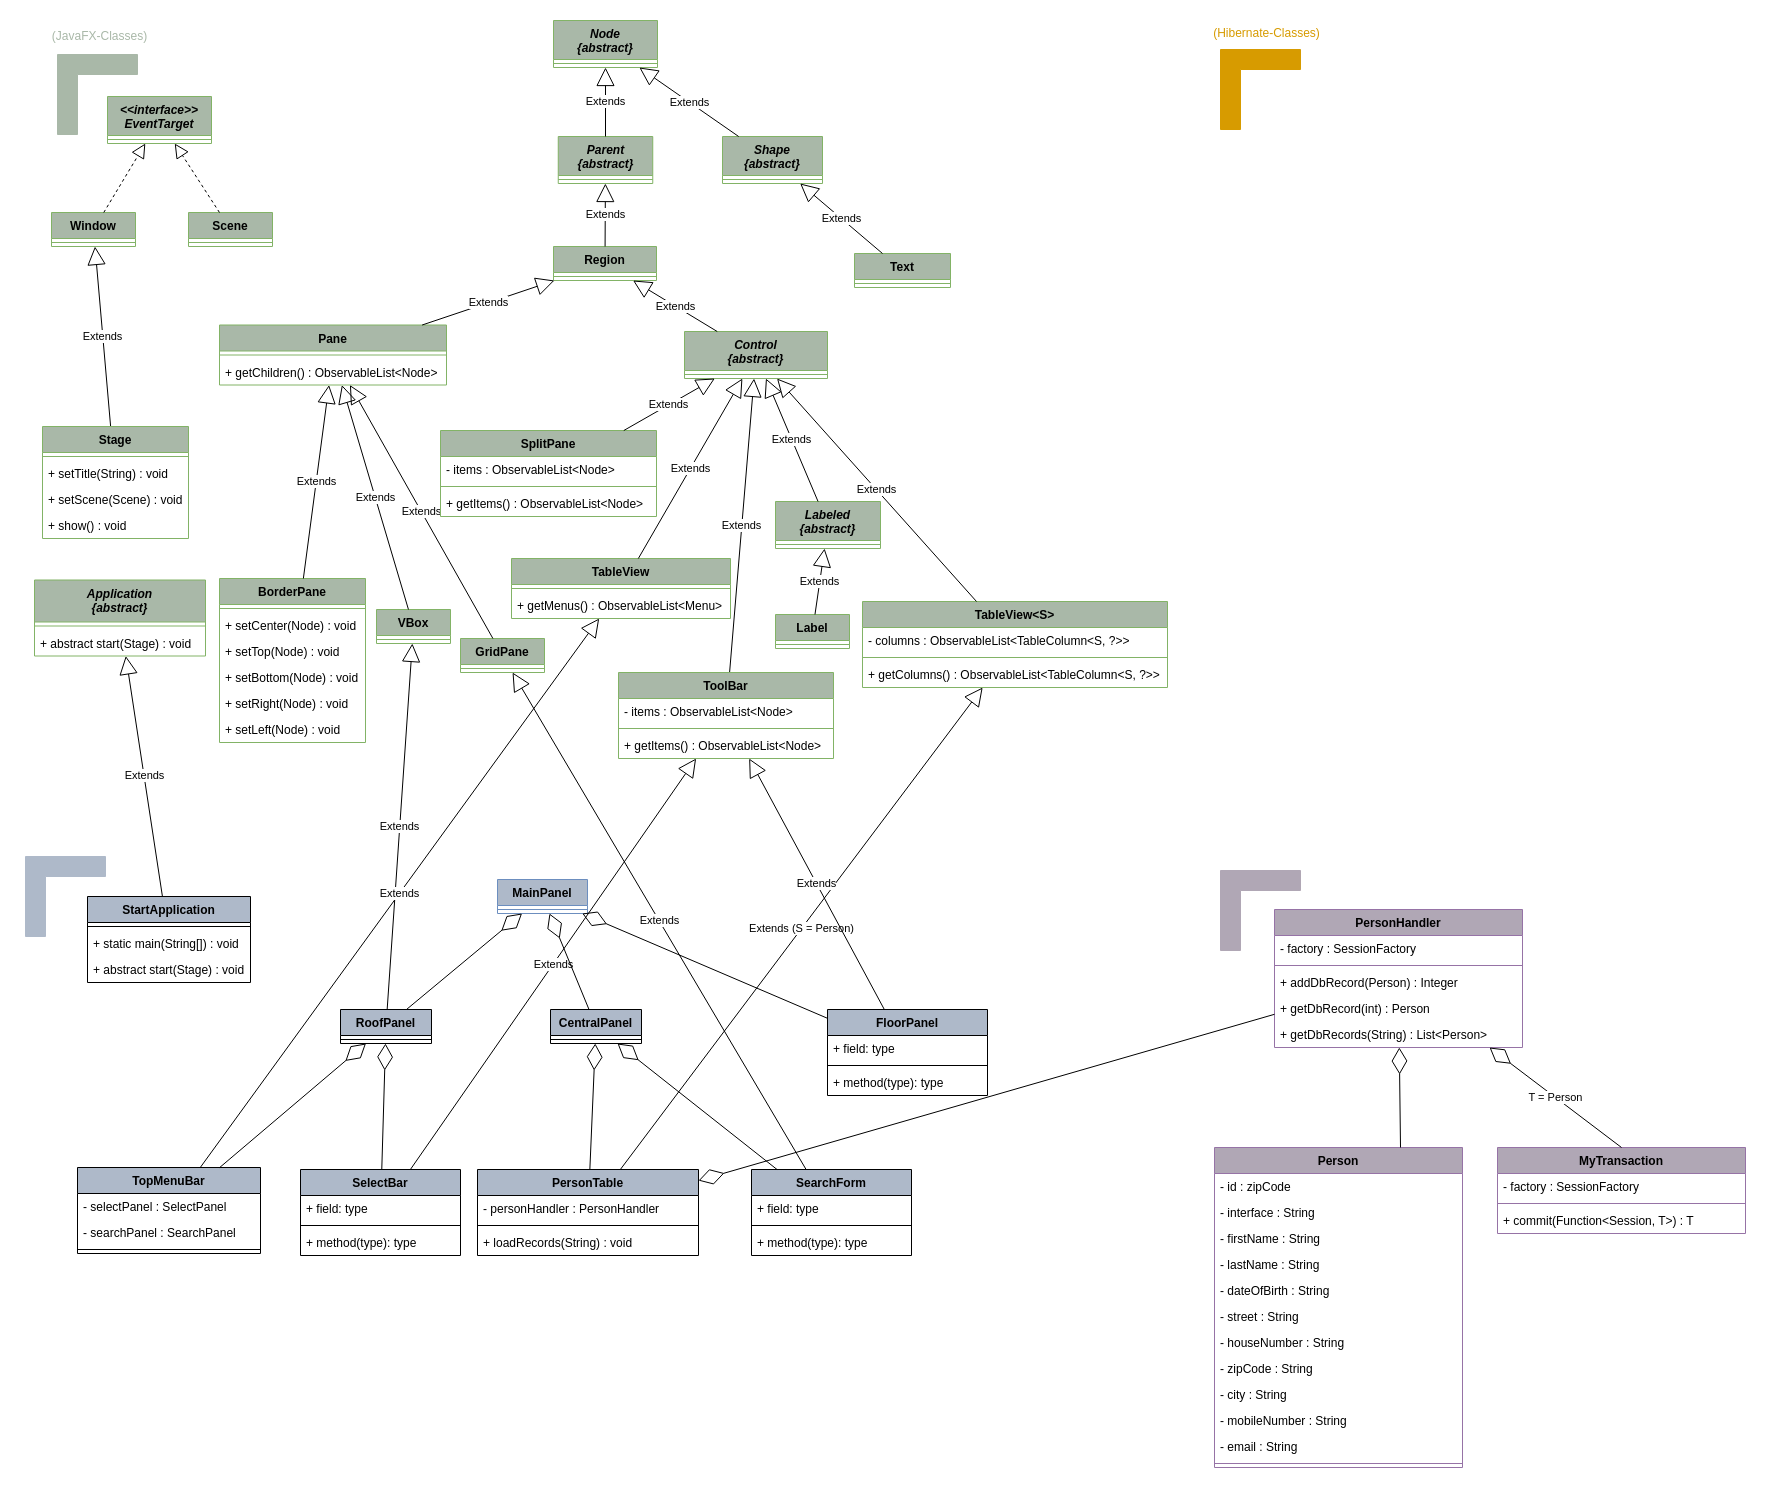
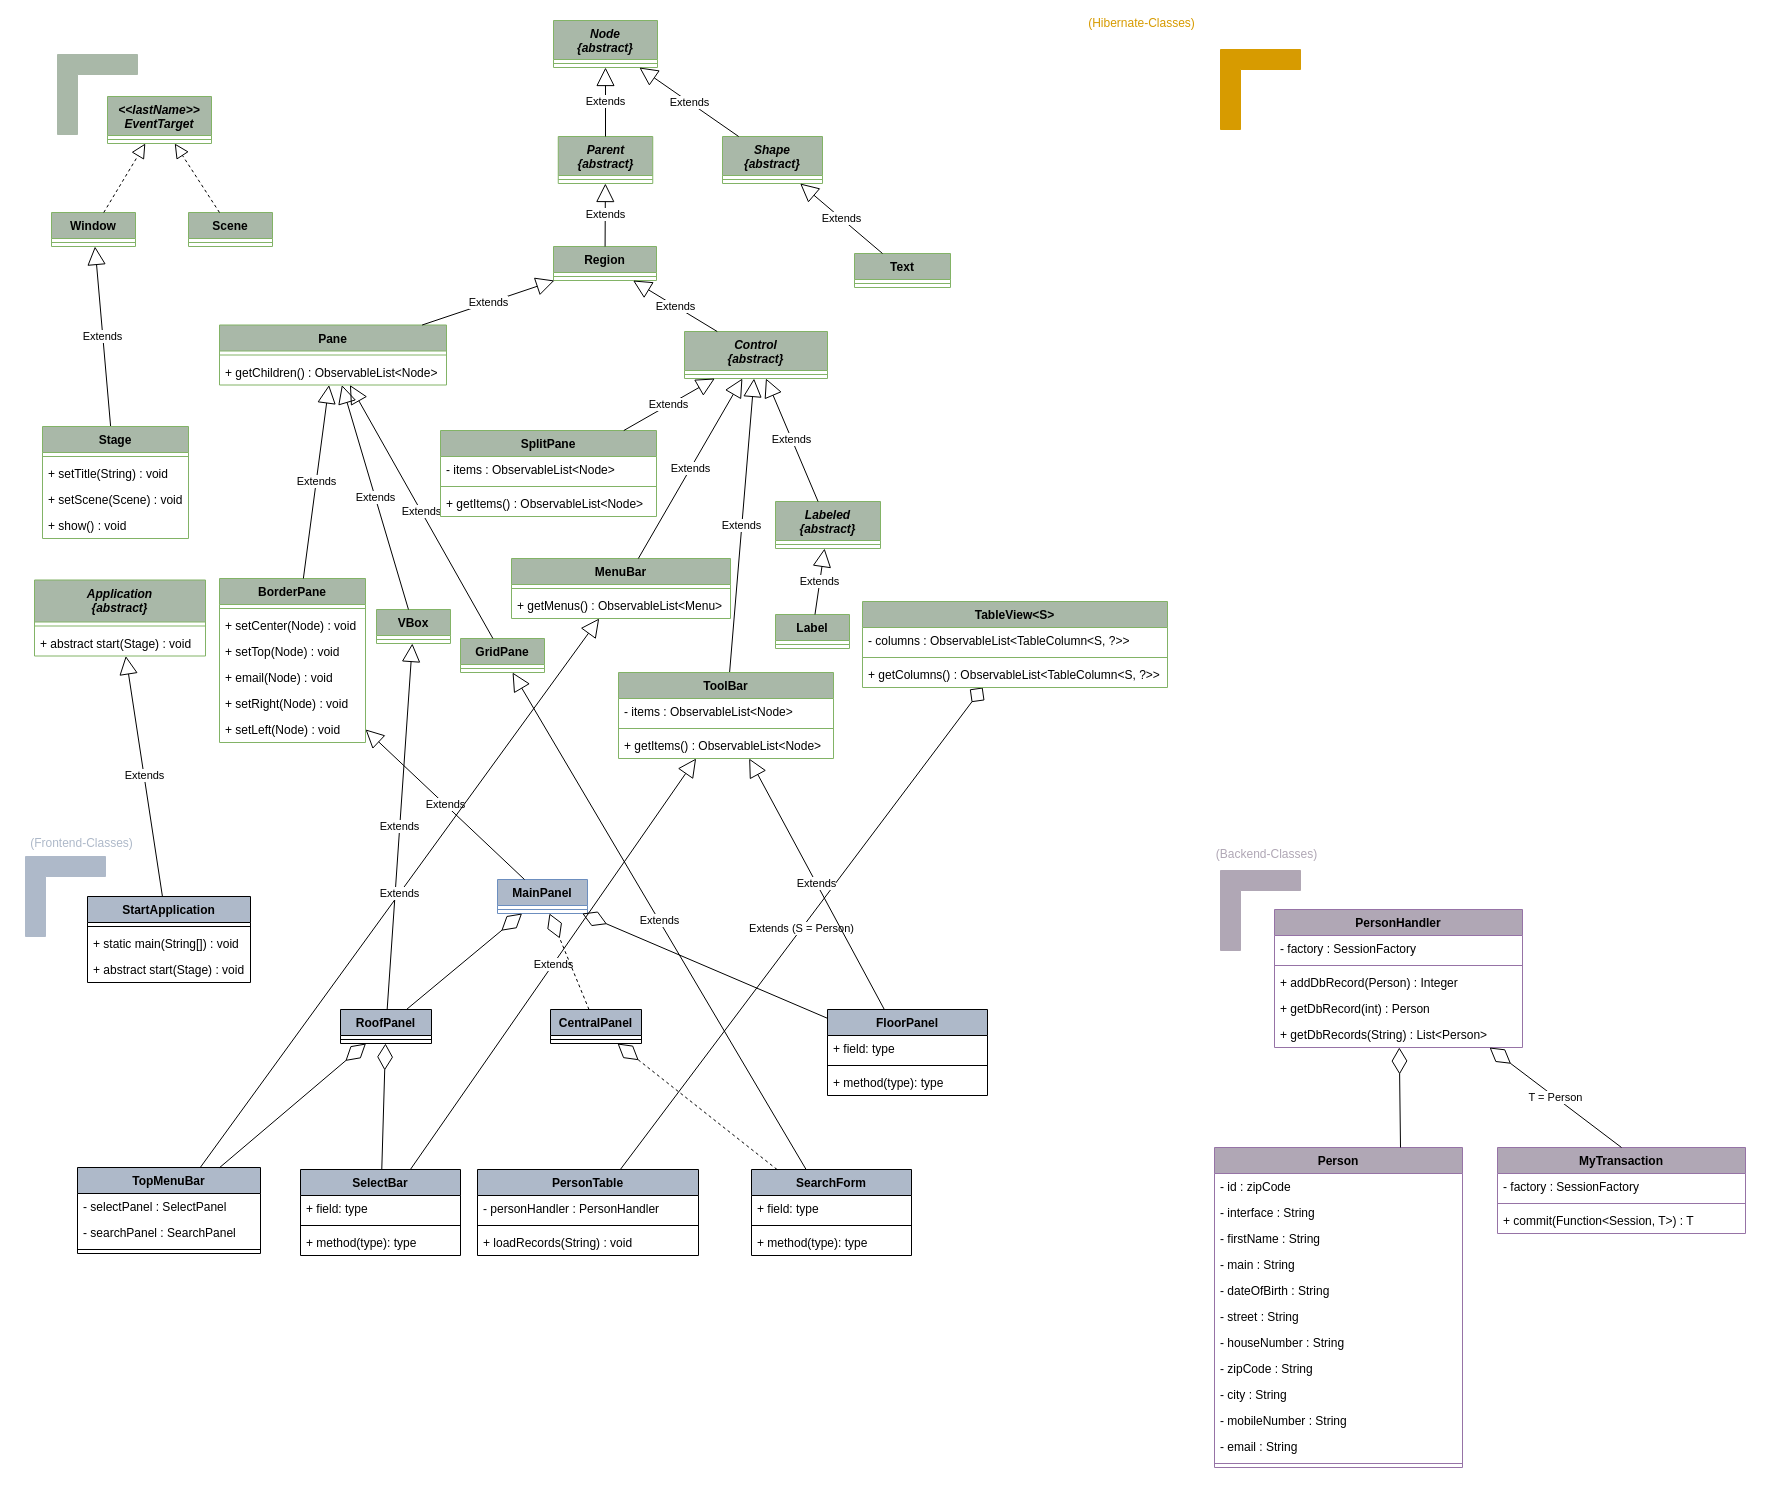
node "(Hibernate-Classes)": moved (1266, 34) -> (1141, 24)
node "(JavaFX-Classes)": removed
node "<<interface>> EventTarget": label "<<interface>> EventTarget" -> "<<lastName>> EventTarget"
edge "TableView<S>" -> "Control {abstract}": removed, label "Extends"
node "TableView": label "TableView" -> "MenuBar"
node "+ setBottom(Node) : void": label "+ setBottom(Node) : void" -> "+ email(Node) : void"
edge "PersonTable" -> "TableView<S>": arrowhead block -> diamond
edge "MainPanel" -> "BorderPane": added, label "Extends"
node "(Frontend-Classes)": added
node "(Backend-Classes)": added
edge "CentralPanel" -> "MainPanel": style solid -> dashed
edge "PersonHandler" -> "PersonTable": removed
edge "SearchForm" -> "CentralPanel": style solid -> dashed
edge "PersonTable" -> "CentralPanel": removed
node "- lastName : String": label "- lastName : String" -> "- main : String"
